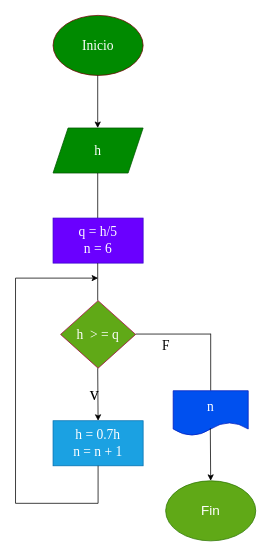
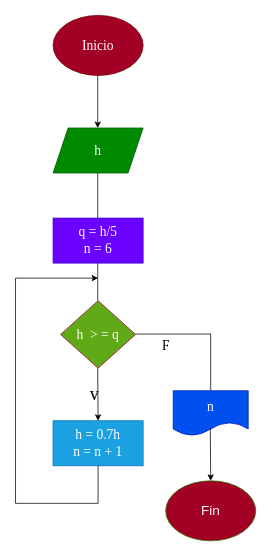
node "Inicio": fillcolor #008a00 -> #a20025
node "Fin": fillcolor #60a917 -> #a20025
